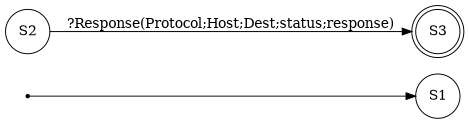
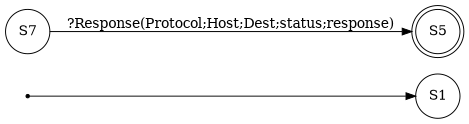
node "S2": label "S2" -> "S7"
node "S3": label "S3" -> "S5"
